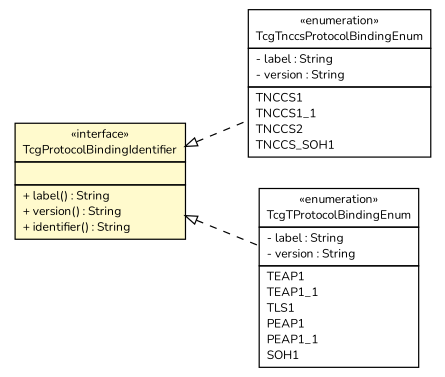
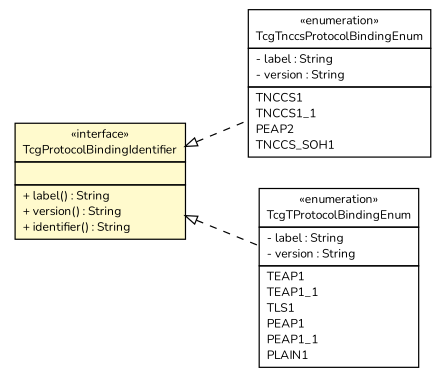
node "TcgTnccsProtocolBindingEnum": text "TNCCS2" -> "PEAP2"
node "TcgTProtocolBindingEnum": text "SOH1" -> "PLAIN1"
